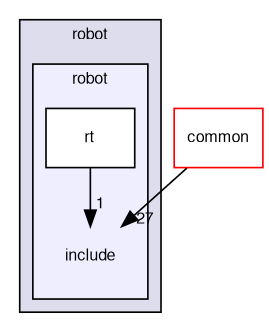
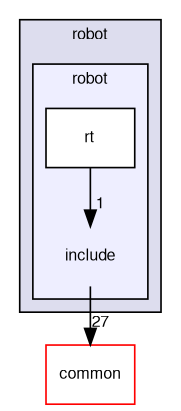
edge "common" -> "include": reversed
